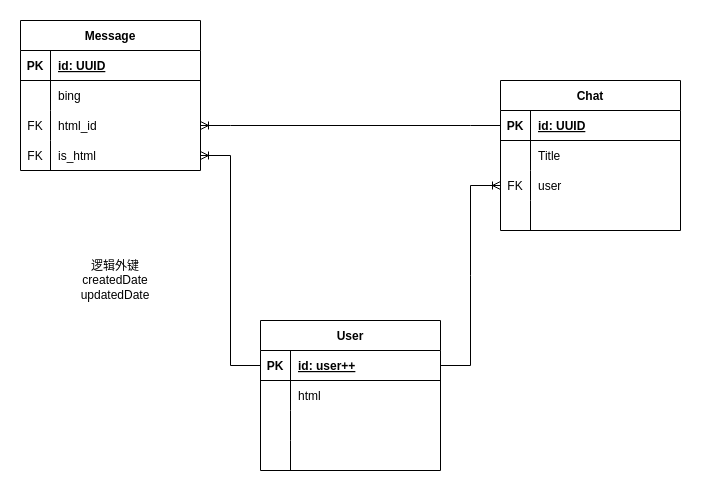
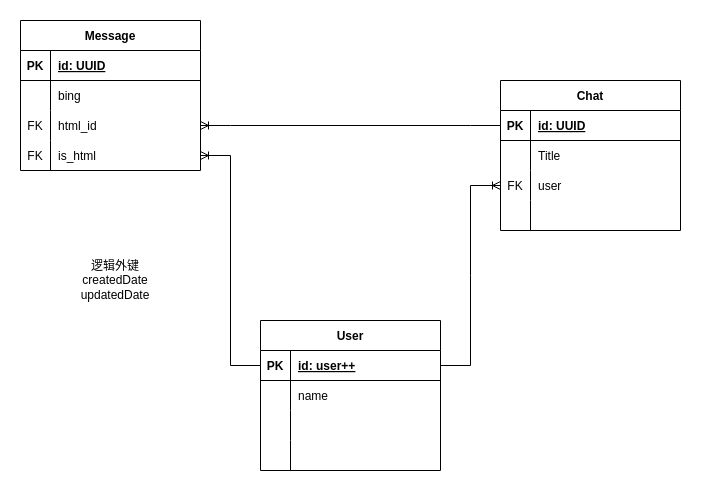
node "html": label "html" -> "name"
